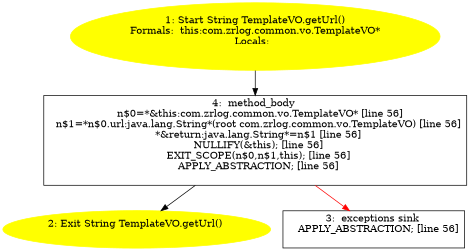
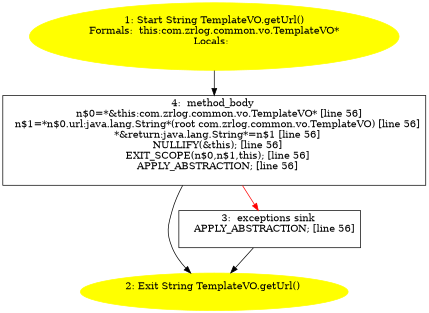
edge "3:  exceptions sink APPLY_ABSTRACTION; [line 56]" -> "2: Exit String TemplateVO.getUrl()": added
